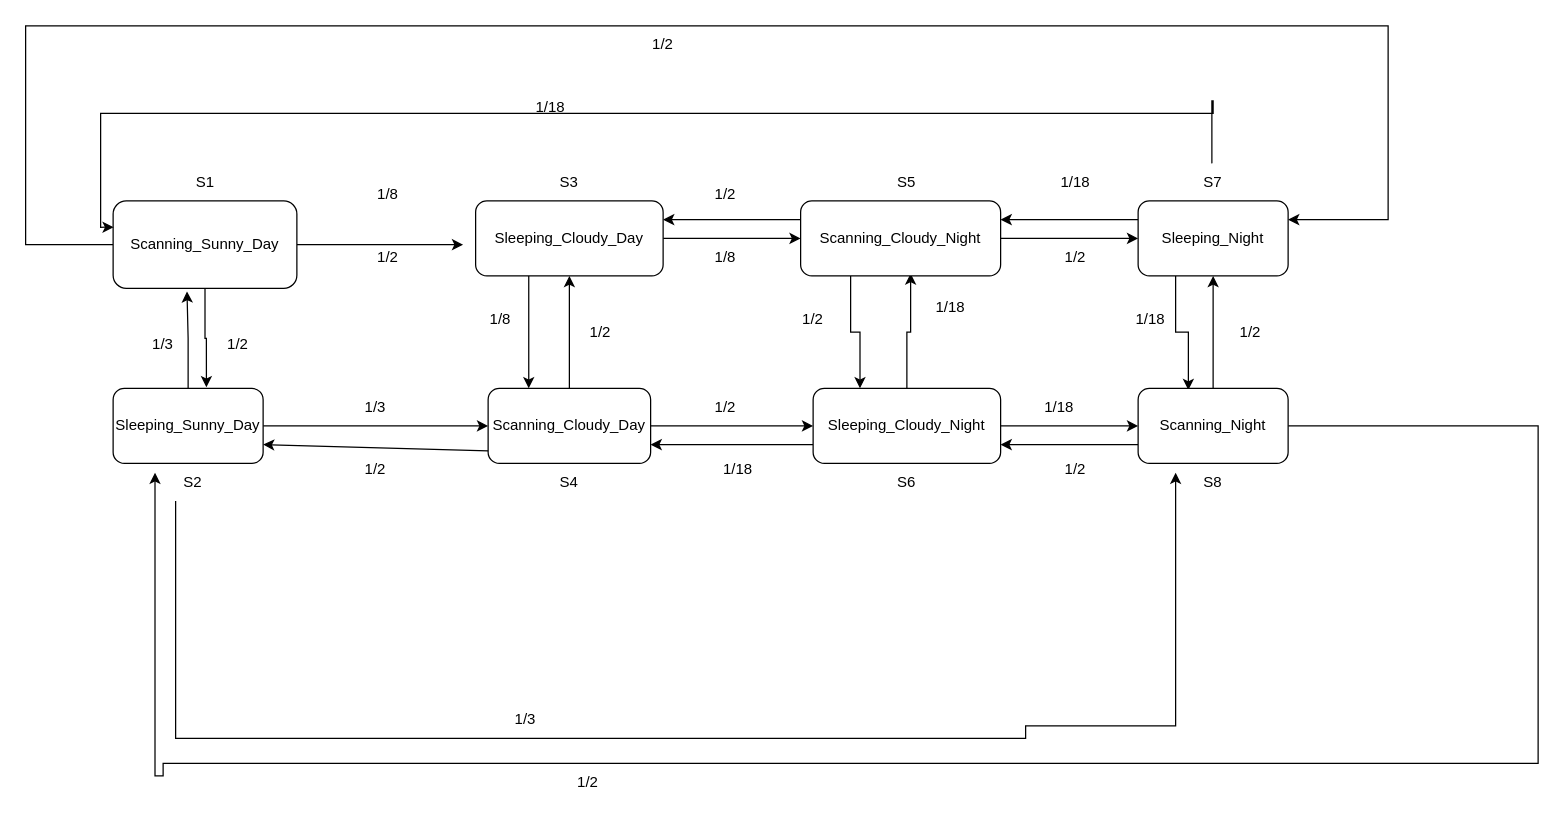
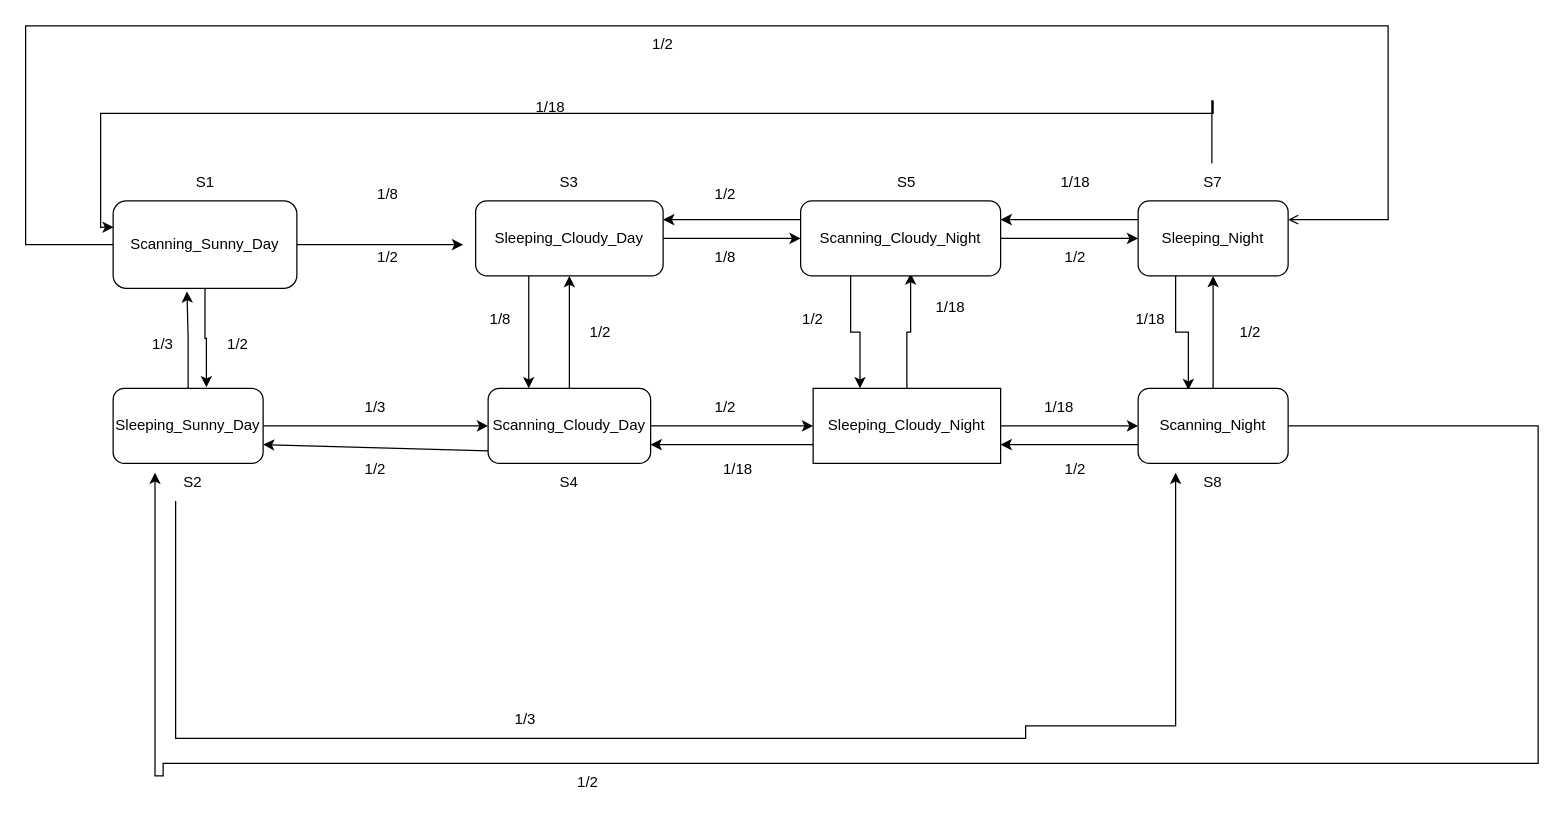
edge "Scanning_Sunny_Day" -> "Sleeping_Night": arrowhead classic -> open
node "Sleeping_Cloudy_Night": shape rounded rectangle -> rectangle
node "S6": removed
